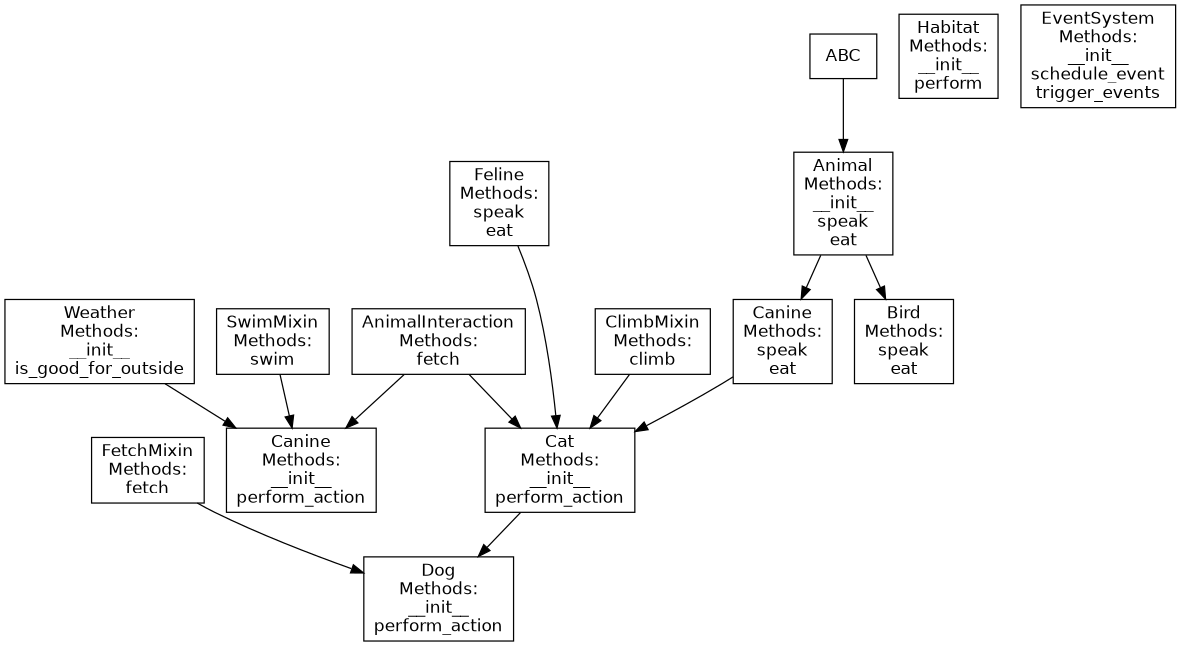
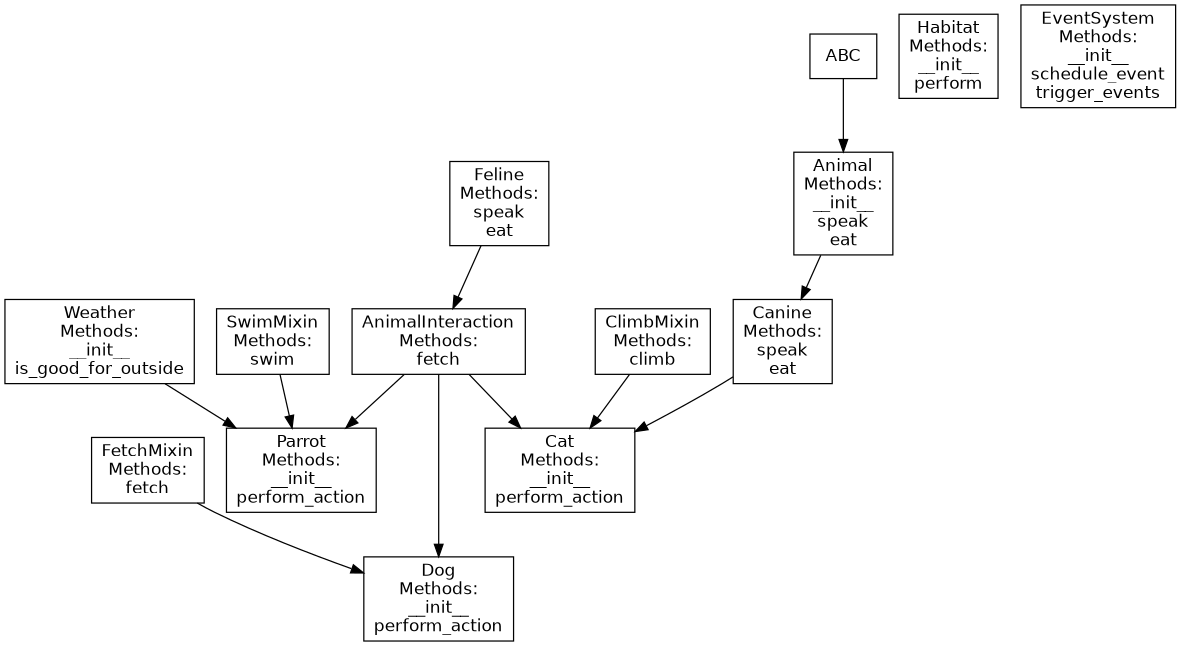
edge "Feline Methods: speak eat" -> "Cat Methods: __init__ perform_action": now "Feline Methods: speak eat" -> "AnimalInteraction Methods: fetch"
node "Bird Methods: speak eat": removed
node "Canine Methods: __init__ perform_action": label "Canine Methods: __init__ perform_action" -> "Parrot Methods: __init__ perform_action"
edge "Cat Methods: __init__ perform_action" -> "Dog Methods: __init__ perform_action": now "AnimalInteraction Methods: fetch" -> "Dog Methods: __init__ perform_action"
